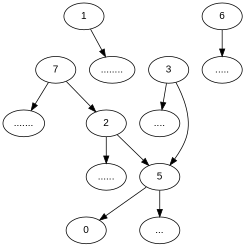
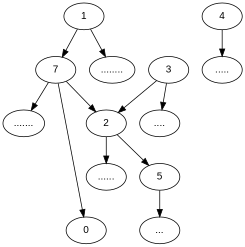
node "6": label "6" -> "4"
edge "1" -> "7": added
edge "3" -> "5": now "3" -> "2"
edge "5" -> "0": now "7" -> "0"
